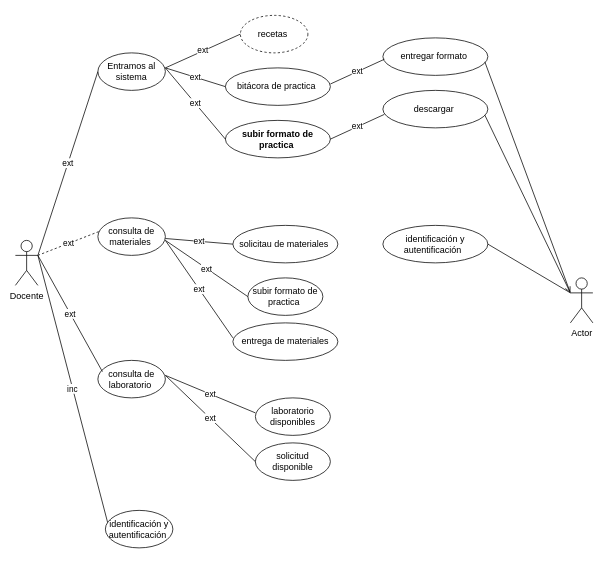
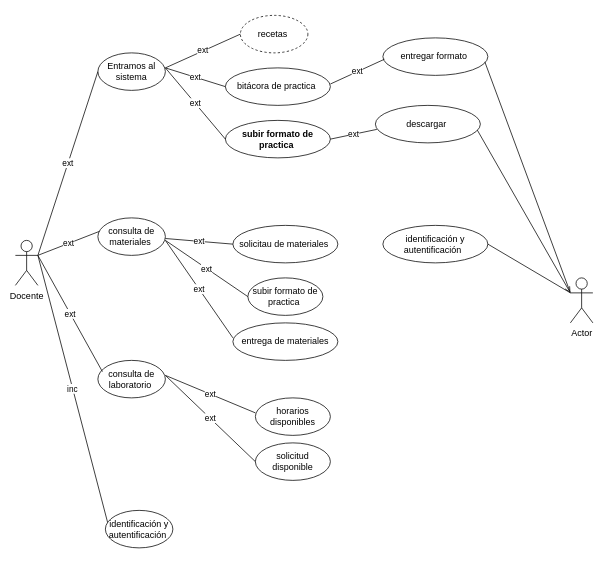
node "descargar": moved (435, 109) -> (428, 124)
edge "consulta de materiales" -- "Docente": style dashed -> solid
node "laboratorio disponibles": label "laboratorio disponibles" -> "horarios disponibles"
